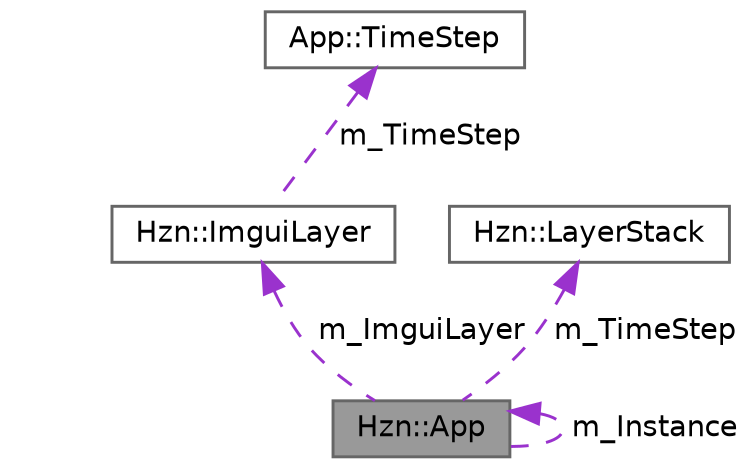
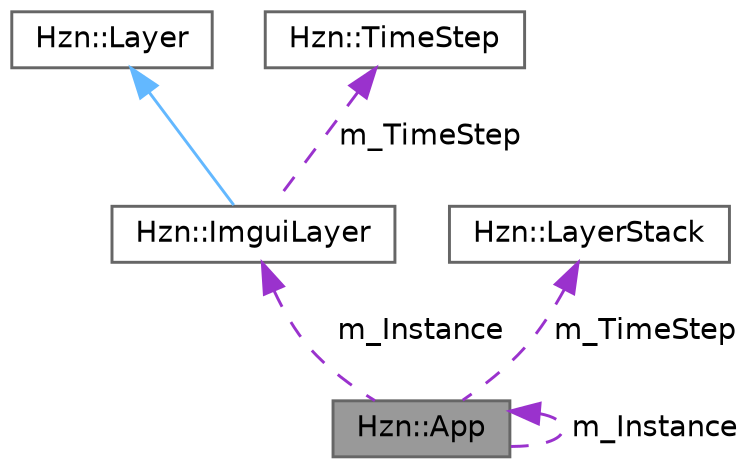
node "Hzn::Layer": added
node "App::TimeStep": label "App::TimeStep" -> "Hzn::TimeStep"
edge "Hzn::App" -> "Hzn::ImguiLayer": label " m_ImguiLayer" -> " m_Instance"
